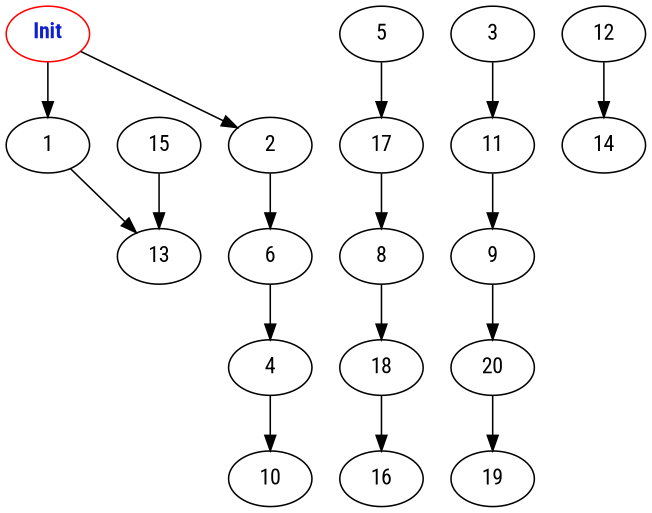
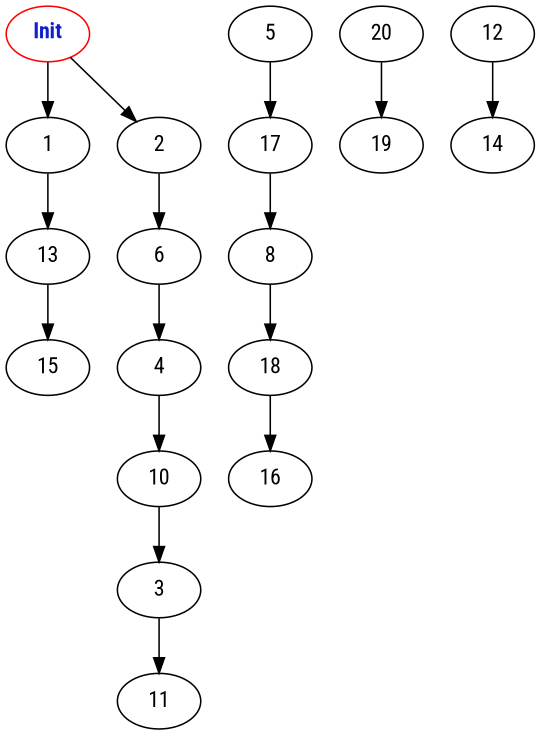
edge "15" -> "13": reversed
node "9": removed
edge "10" -> "3": added
